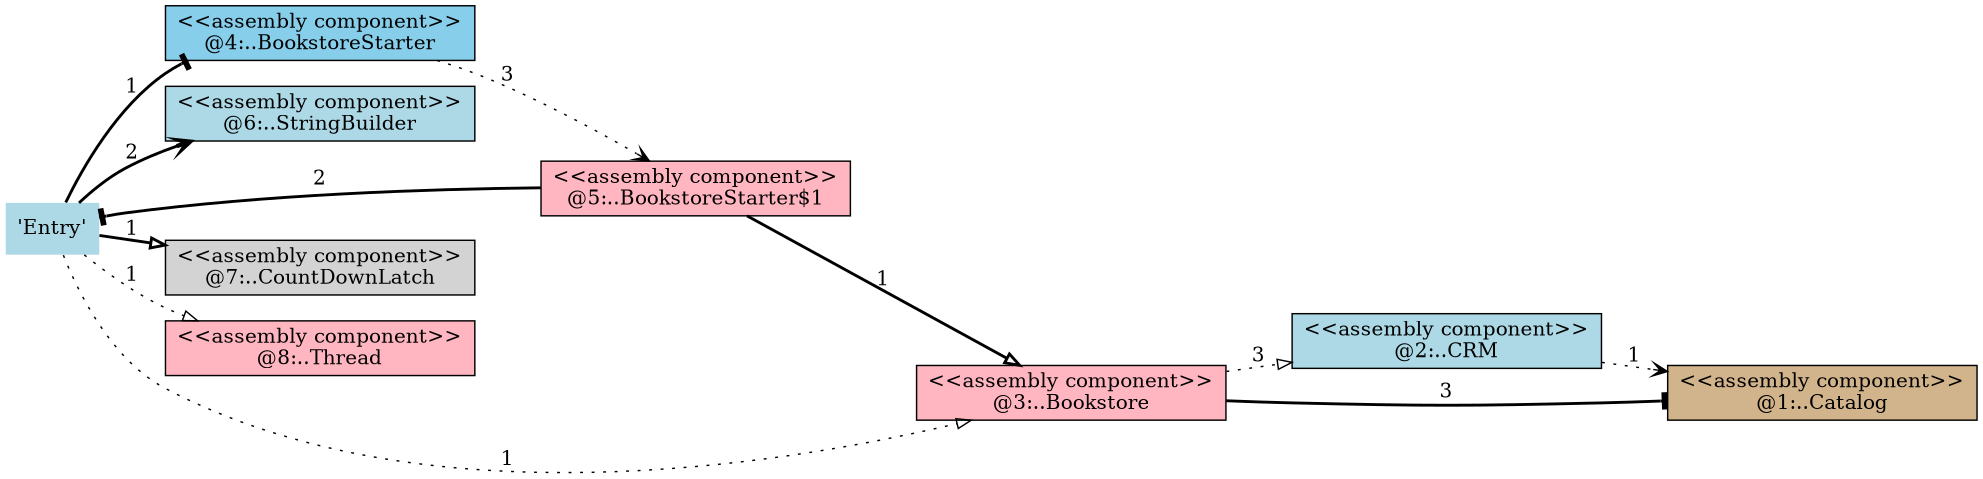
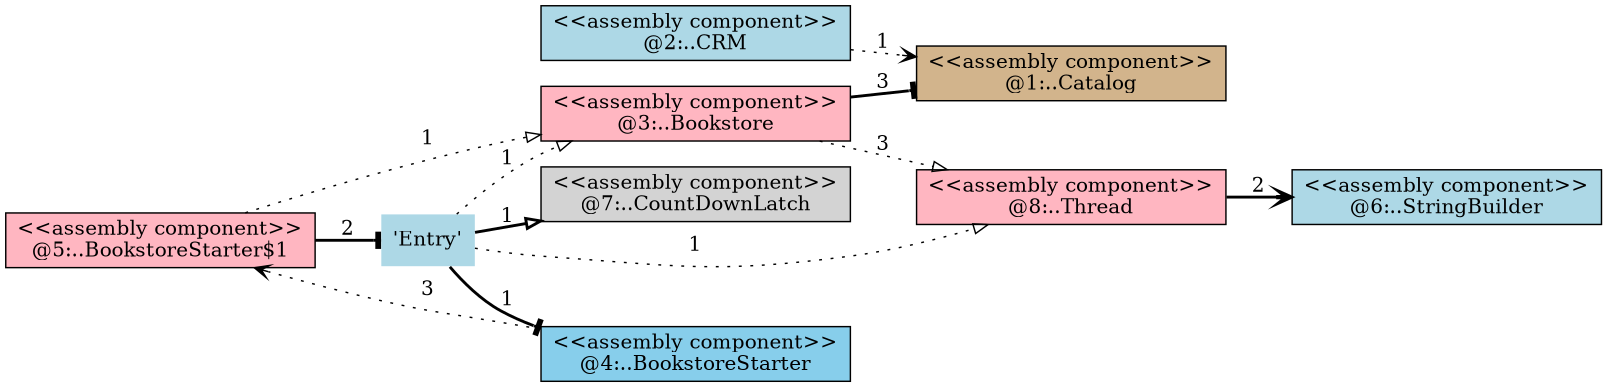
edge "'Entry'" -> "<<assembly component>> @6:..StringBuilder": now "<<assembly component>> @8:..Thread" -> "<<assembly component>> @6:..StringBuilder"
edge "<<assembly component>> @5:..BookstoreStarter$1" -> "<<assembly component>> @3:..Bookstore": style bold -> dotted
edge "<<assembly component>> @3:..Bookstore" -> "<<assembly component>> @2:..CRM": now "<<assembly component>> @3:..Bookstore" -> "<<assembly component>> @8:..Thread"
